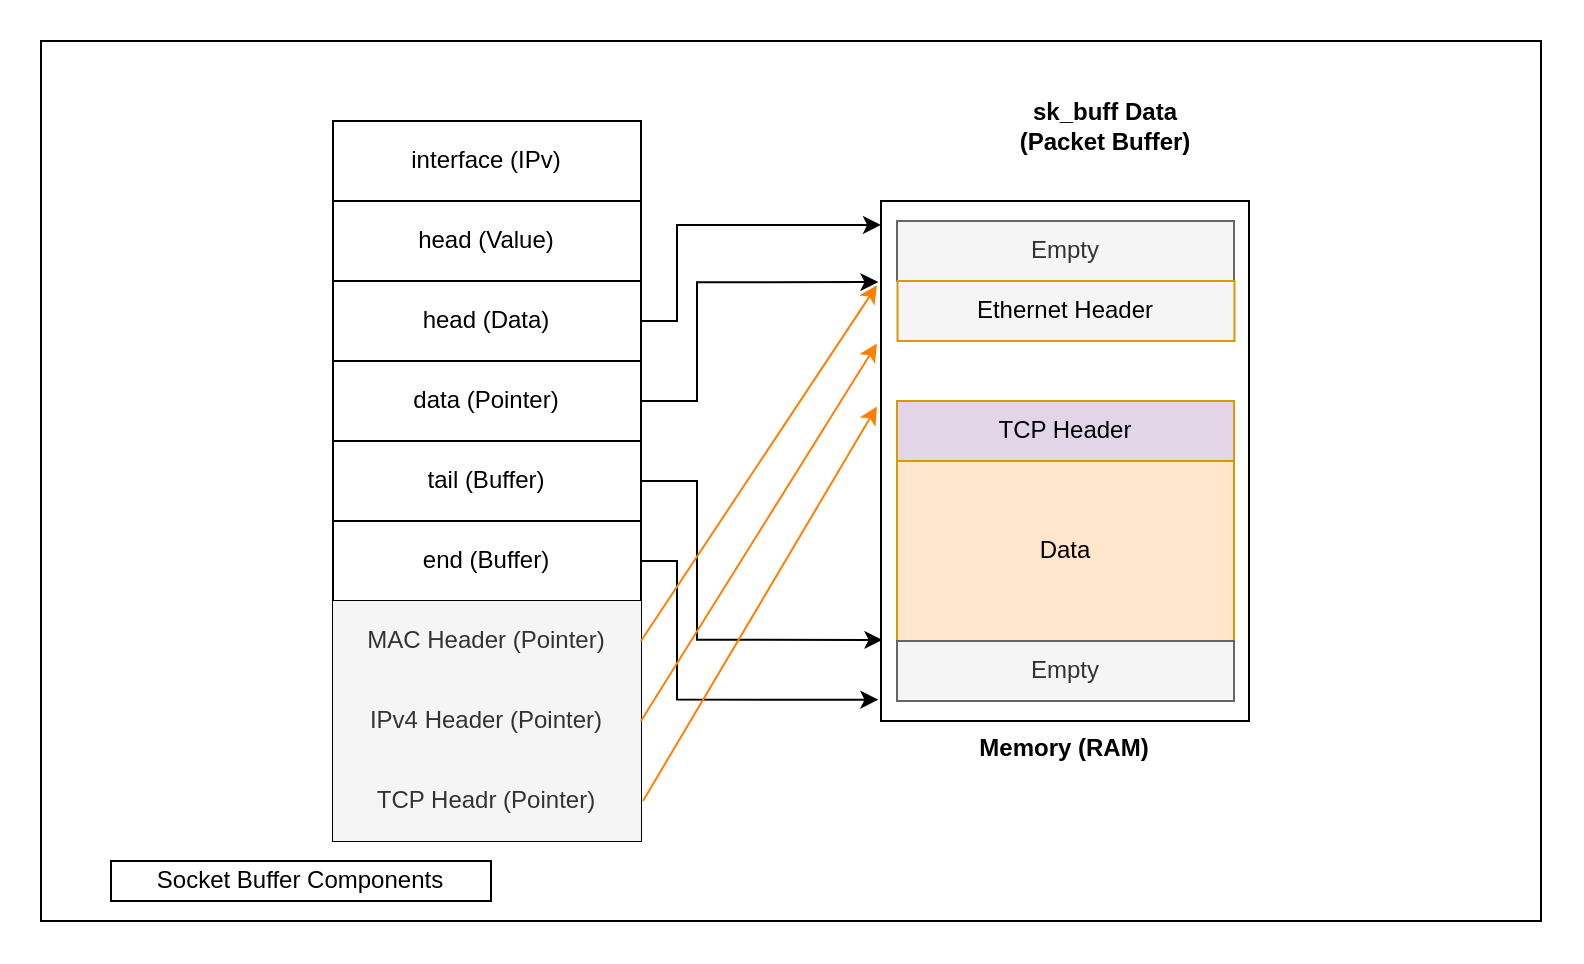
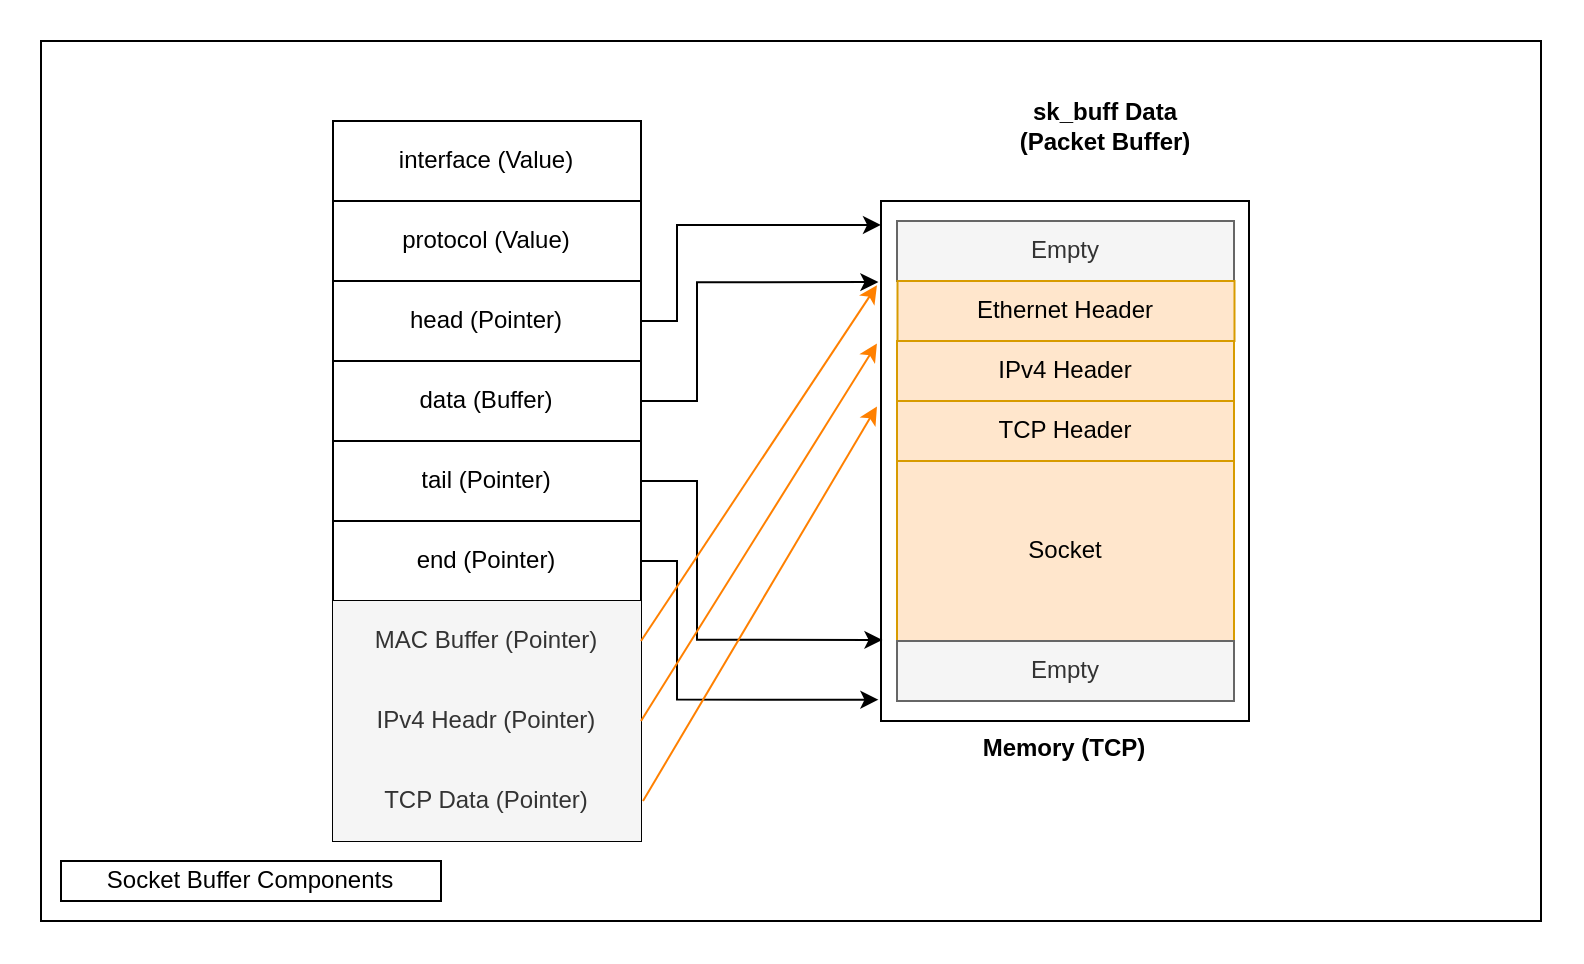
node "interface (IPv)": label "interface (IPv)" -> "interface (Value)"
node "head (Value)": label "head (Value)" -> "protocol (Value)"
node "Ethernet Header": fillcolor #f5f5f5 -> #ffe6cc
node "head (Data)": label "head (Data)" -> "head (Pointer)"
node "IPv4 Header": added
node "data (Pointer)": label "data (Pointer)" -> "data (Buffer)"
node "TCP Header": fillcolor #e1d5e7 -> #ffe6cc
node "tail (Buffer)": label "tail (Buffer)" -> "tail (Pointer)"
node "Data": label "Data" -> "Socket"
node "end (Buffer)": label "end (Buffer)" -> "end (Pointer)"
node "MAC Header (Pointer)": label "MAC Header (Pointer)" -> "MAC Buffer (Pointer)"
node "IPv4 Header (Pointer)": label "IPv4 Header (Pointer)" -> "IPv4 Headr (Pointer)"
node "Memory (RAM)": label "Memory (RAM)" -> "Memory (TCP)"
node "TCP Headr (Pointer)": label "TCP Headr (Pointer)" -> "TCP Data (Pointer)"
node "Socket Buffer Components": moved (301, 881) -> (251, 881)
